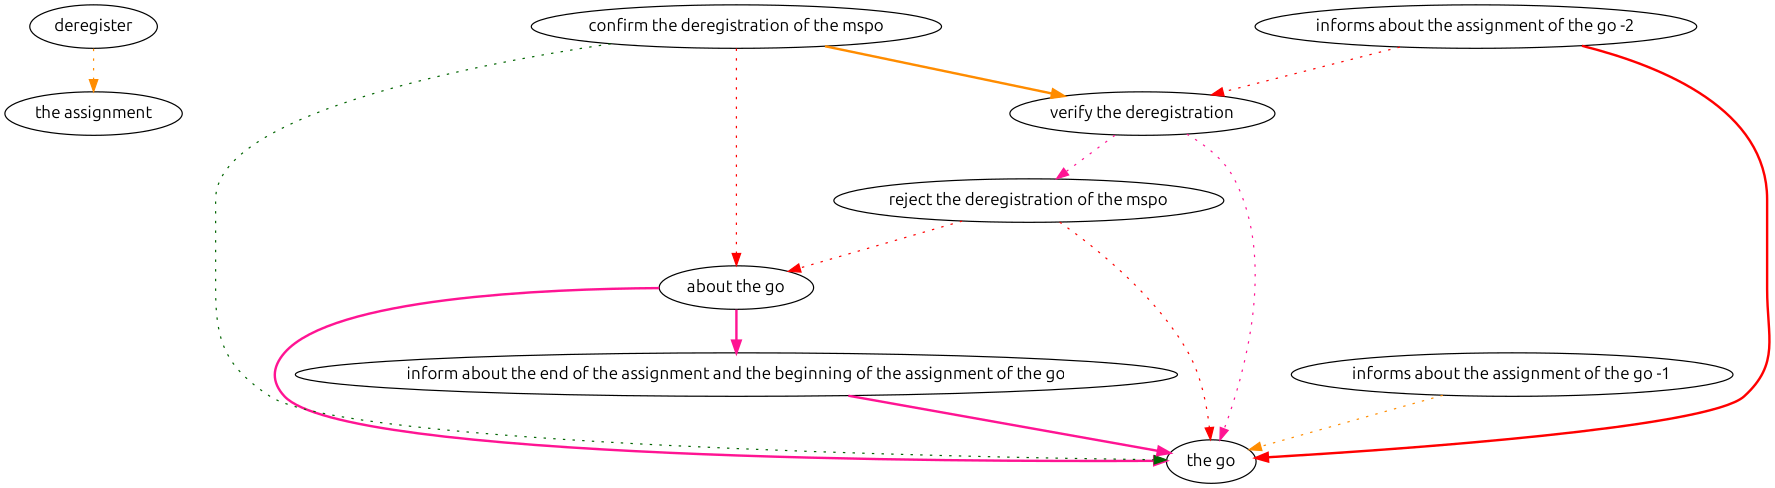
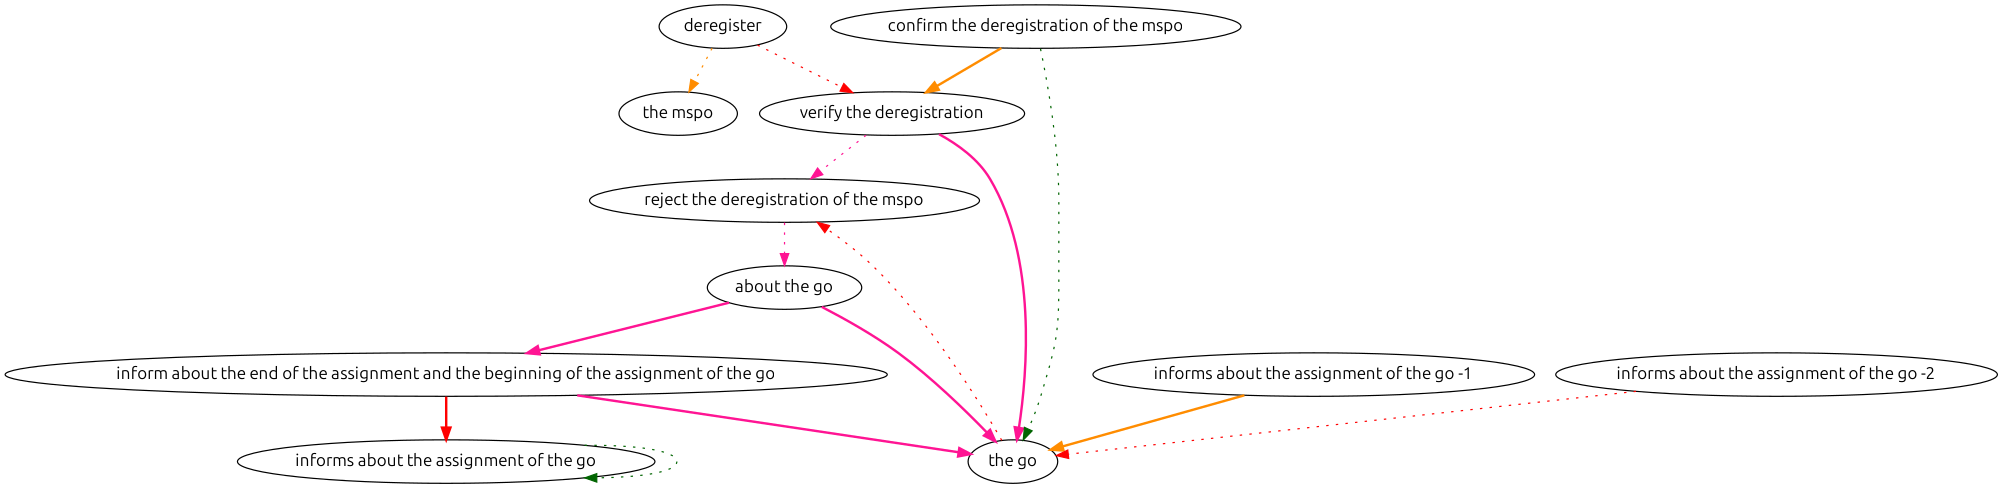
edge "informs about the assignment of the go -2" -> "verify the deregistration": now "deregister" -> "verify the deregistration"
node "the assignment": label "the assignment" -> "the mspo"
edge "confirm the deregistration of the mspo" -> "about the go": removed
edge "reject the deregistration of the mspo" -> "about the go": color red -> deeppink
edge "verify the deregistration" -> "the go": style dotted -> bold
edge "reject the deregistration of the mspo" -> "the go": reversed
edge "informs about the assignment of the go -2" -> "the go": style bold -> dotted
edge "informs about the assignment of the go -1" -> "the go": style dotted -> bold
node "informs about the assignment of the go": added
